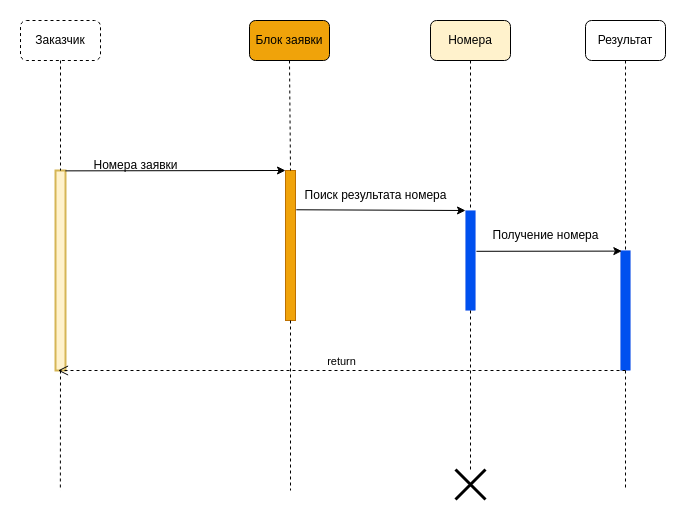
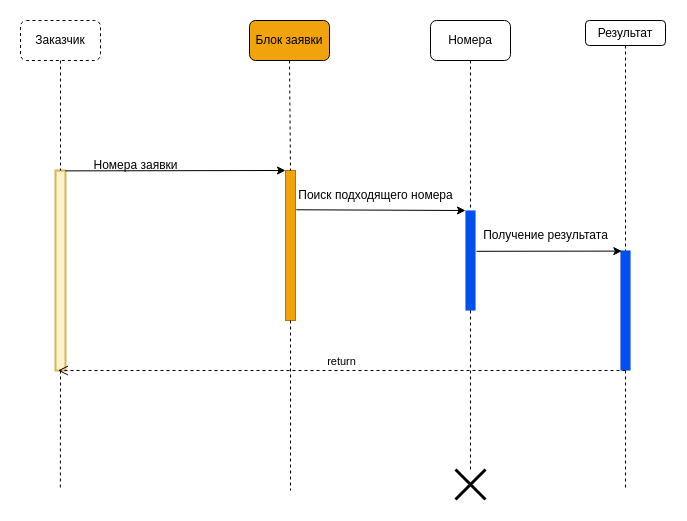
node "Номера": fillcolor #fff2cc -> #ffffff
node "Результат": size 80x40 -> 80x25
node "Поиск результата номера": label "Поиск результата номера" -> "Поиск подходящего номера"
node "Получение номера": label "Получение номера" -> "Получение результата"
